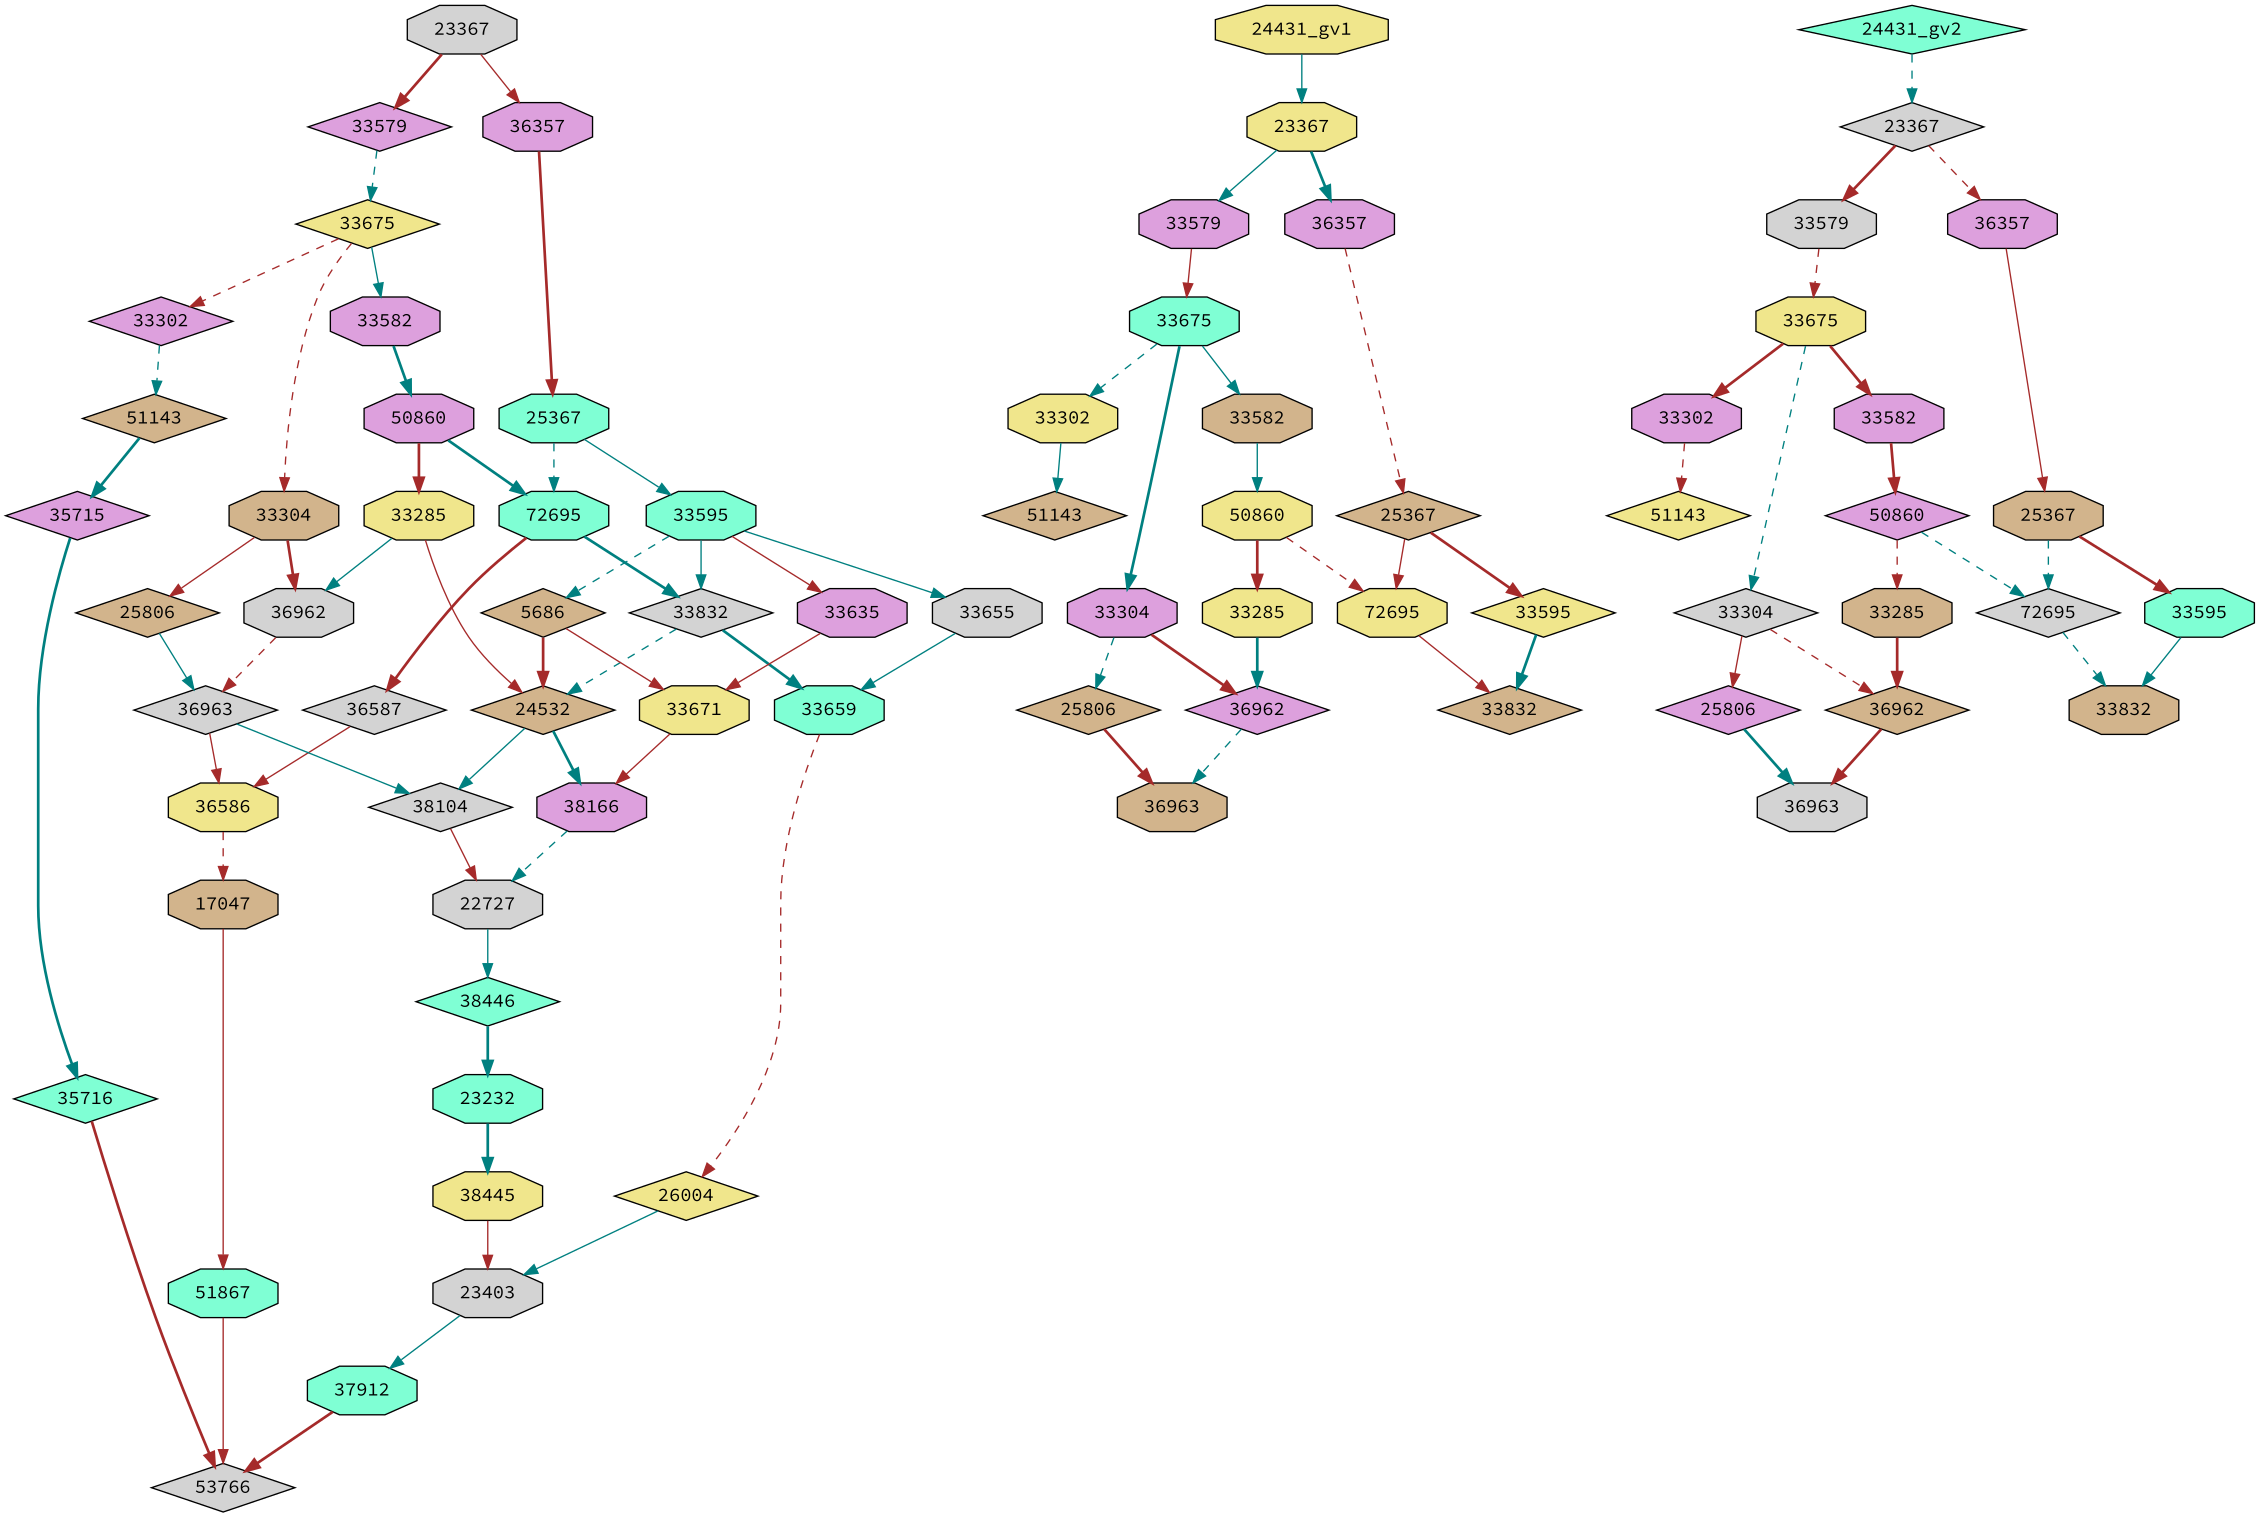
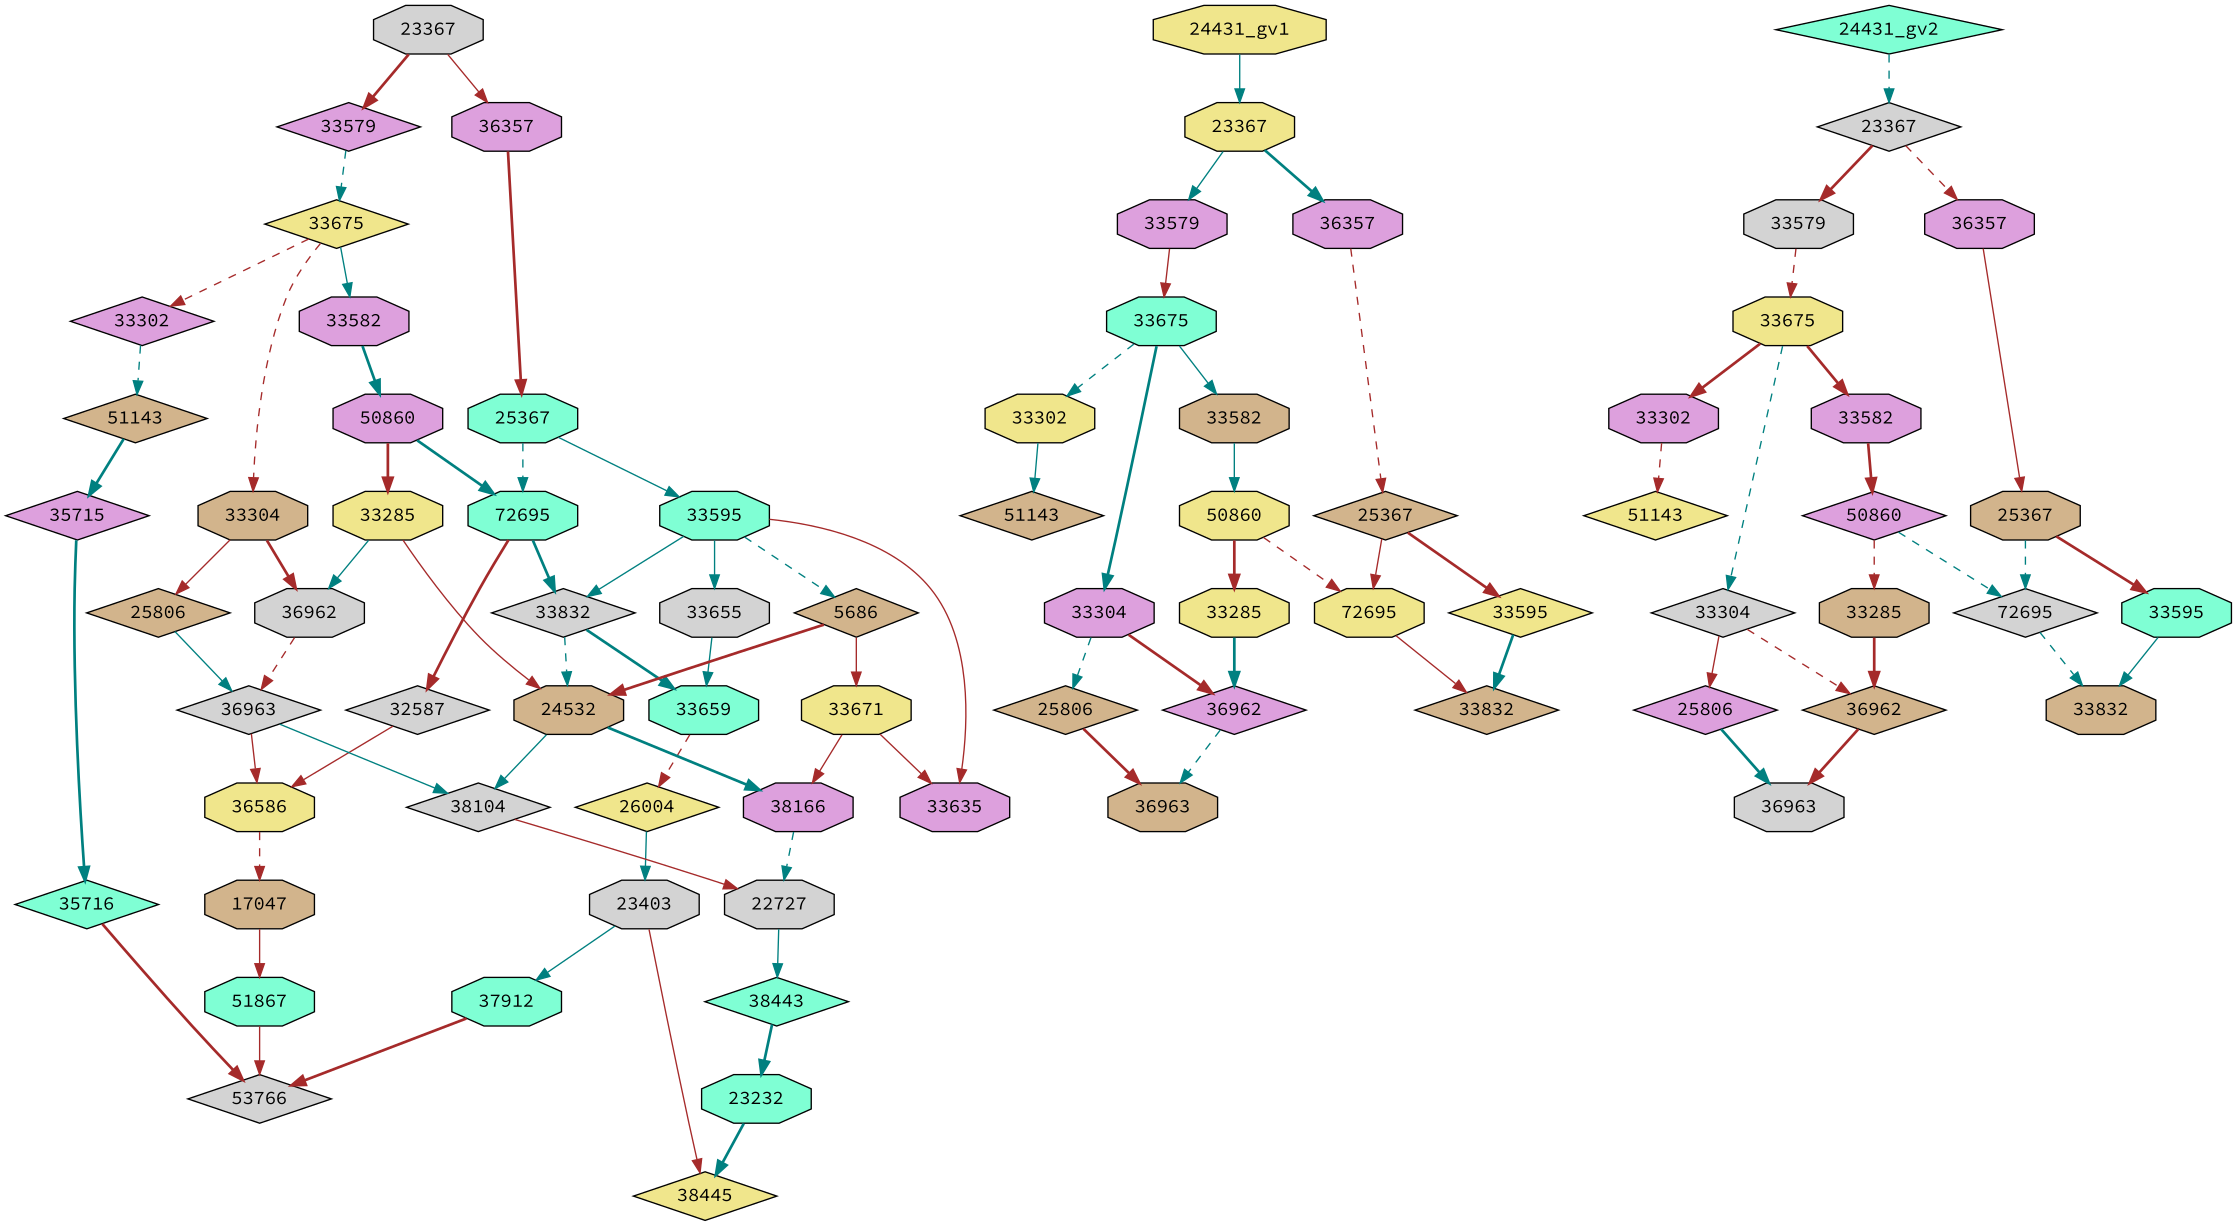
edge "33635" -> "33671": reversed
node "36587": label "36587" -> "32587"
node "24532": shape diamond -> octagon
node "38446": label "38446" -> "38443"
node "38445": shape octagon -> diamond
edge "38445" -> "23403": reversed
